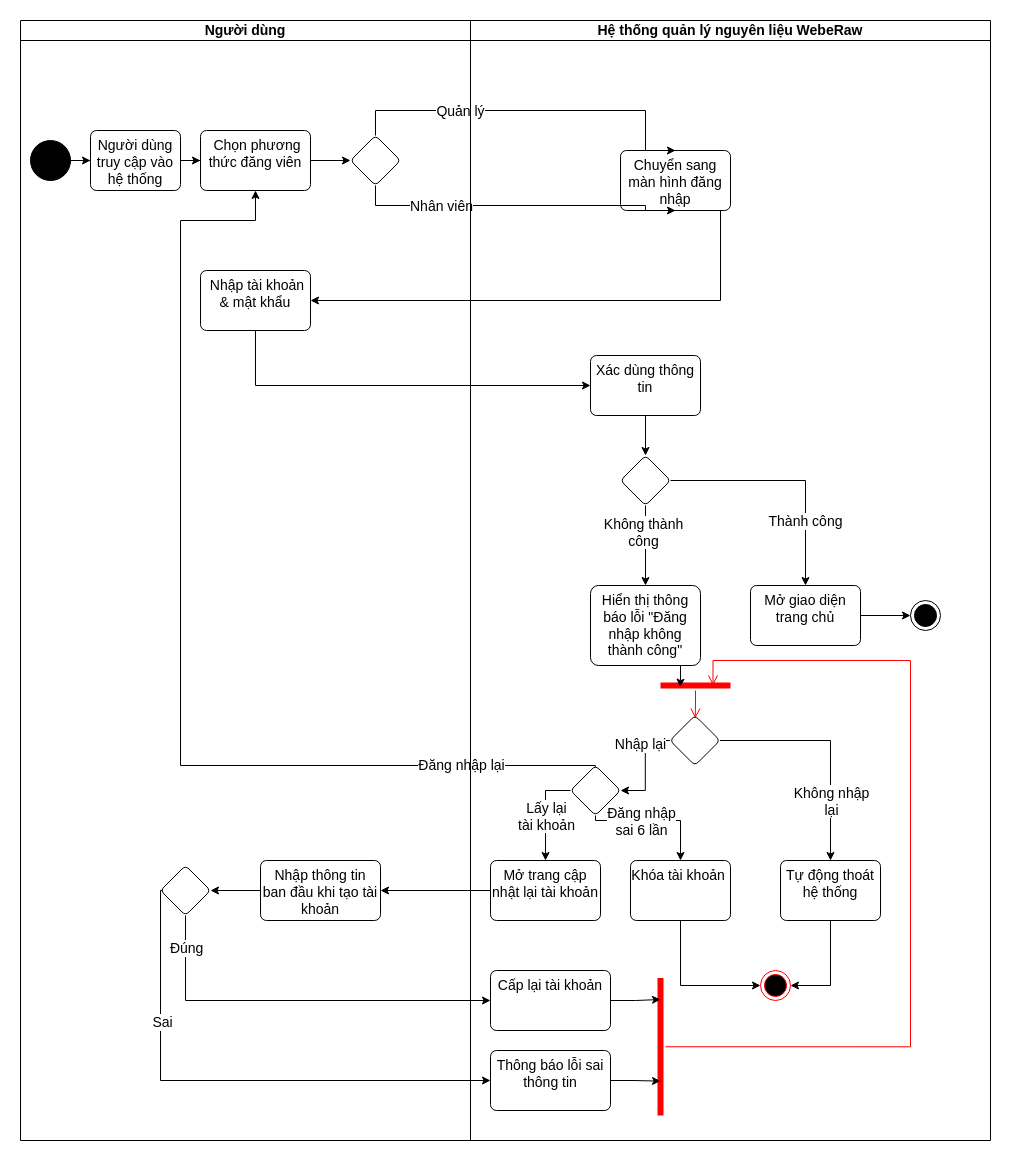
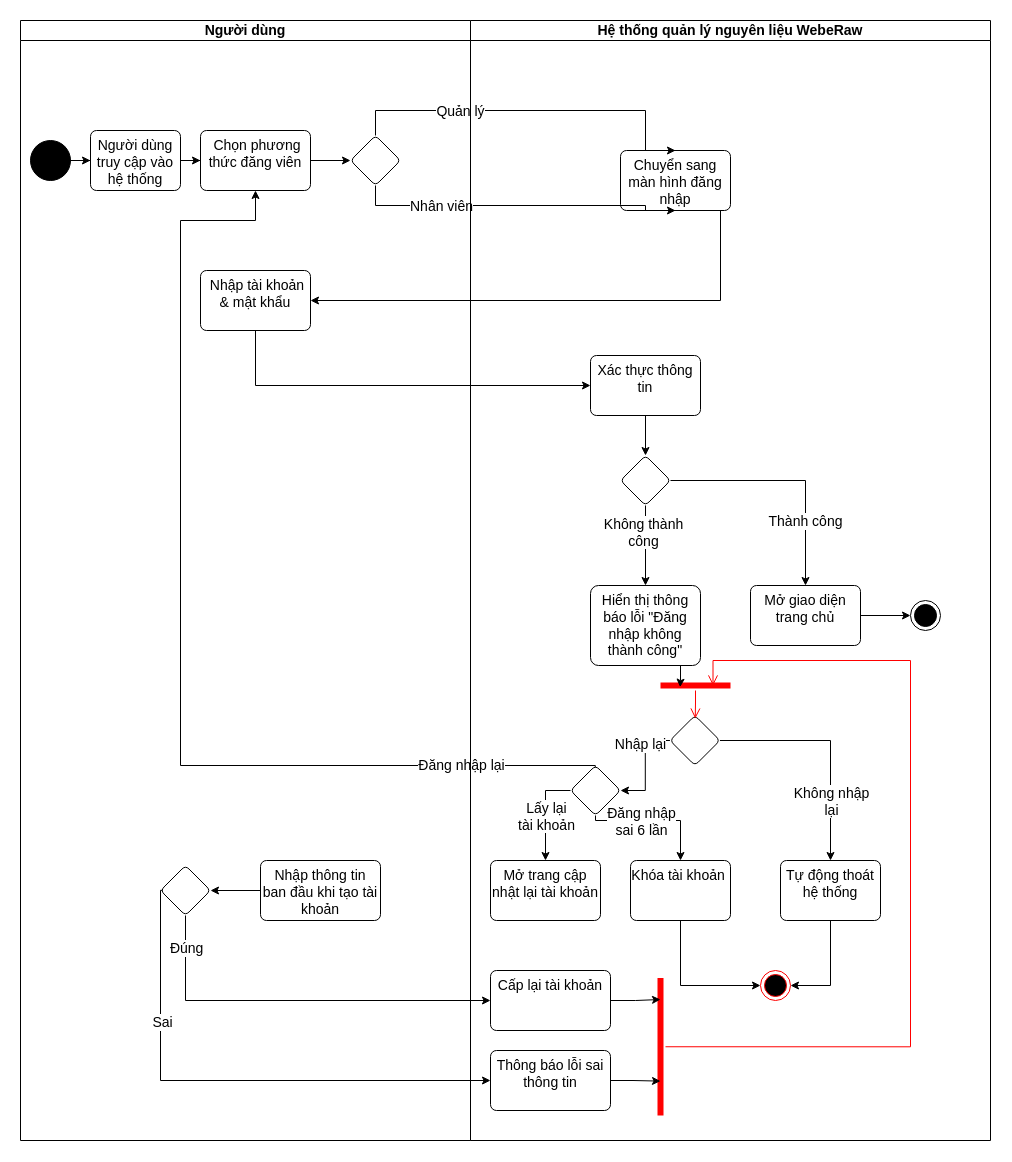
node "Xác dùng thông tin": label "Xác dùng thông tin" -> "Xác thực thông tin"
edge "Mở trang cập nhật lại tài khoản" -> "Nhập thông tin ban đầu khi tạo tài khoản": removed
